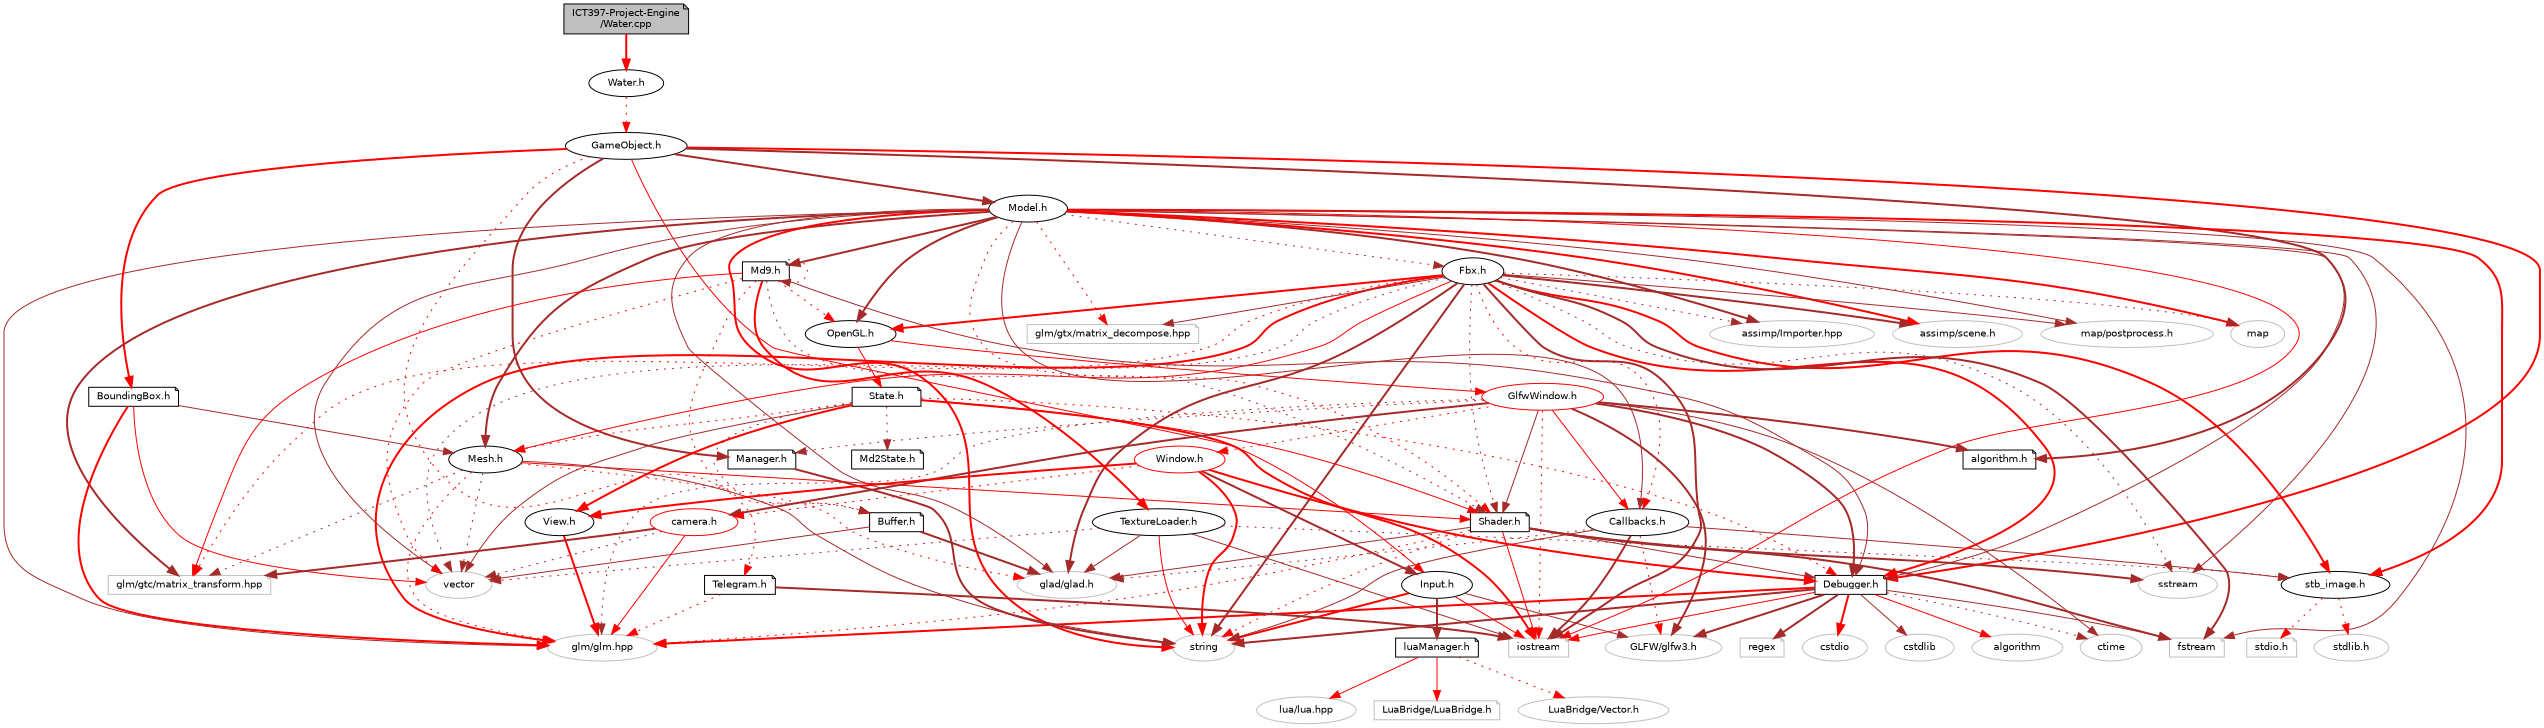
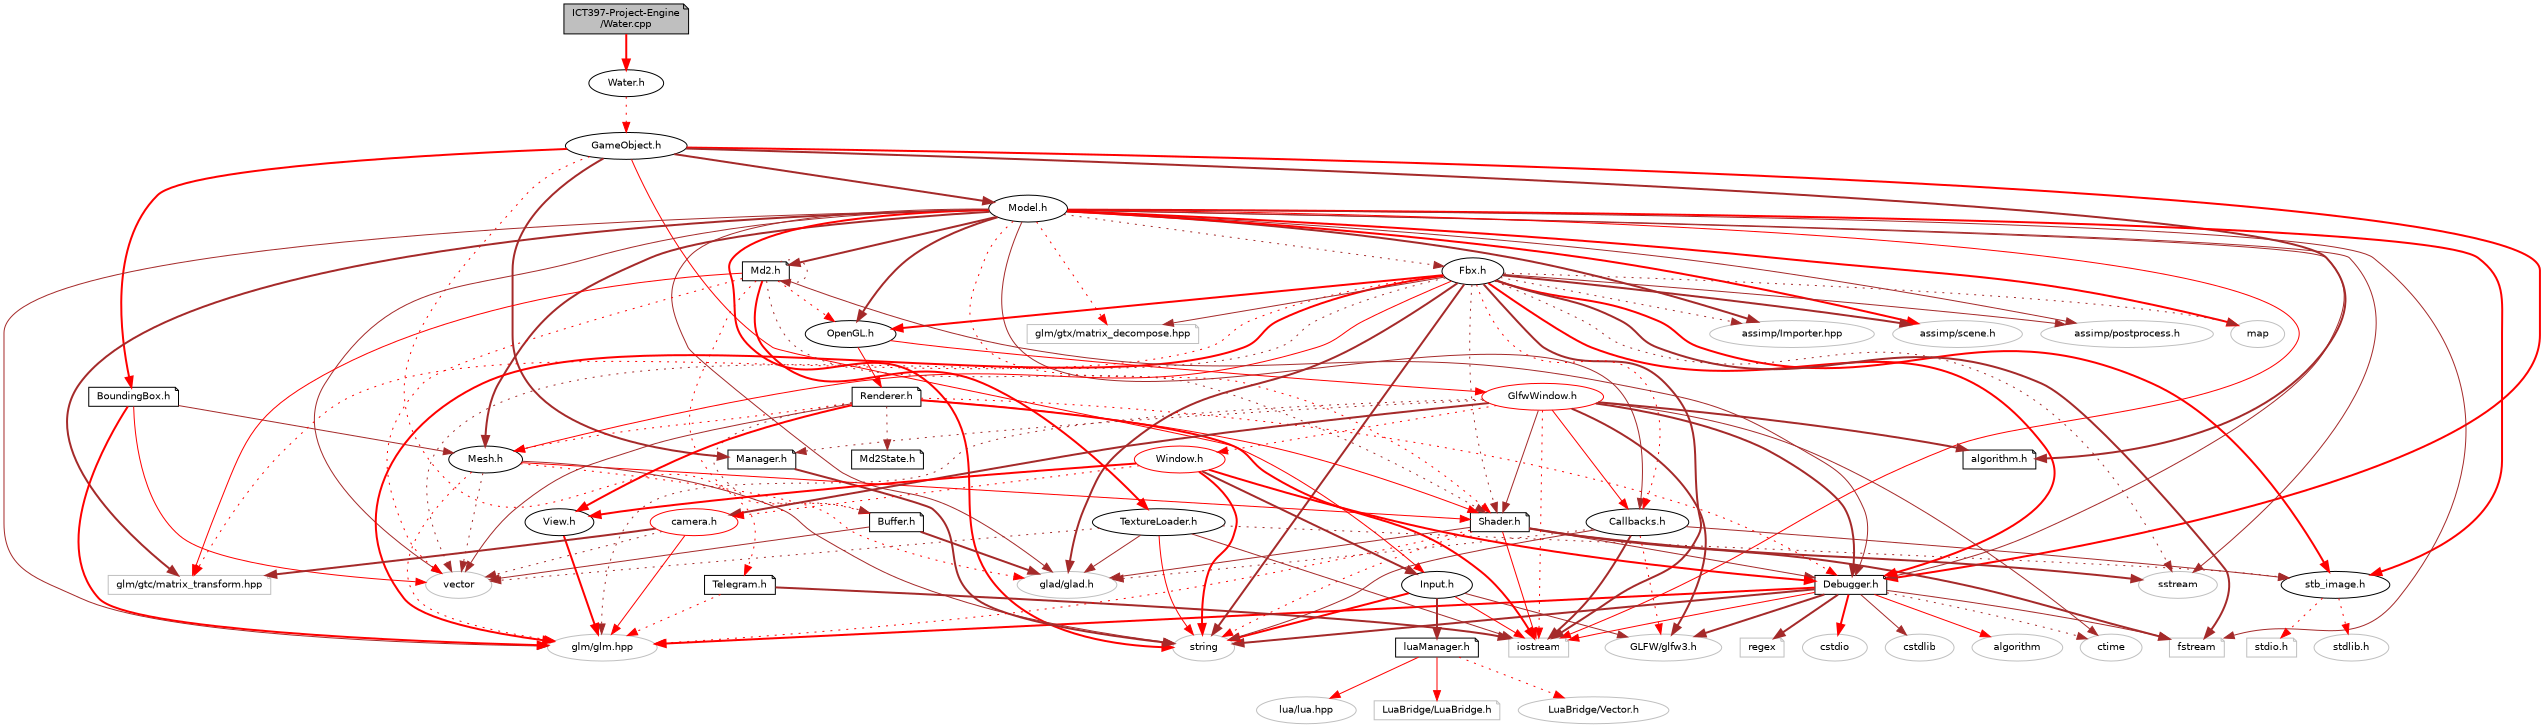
node "Md9.h": label "Md9.h" -> "Md2.h"
node "map/postprocess.h": label "map/postprocess.h" -> "assimp/postprocess.h"
node "State.h": label "State.h" -> "Renderer.h"
edge "Mesh.h" -> "glm/gtc/matrix_transform.hpp": removed
